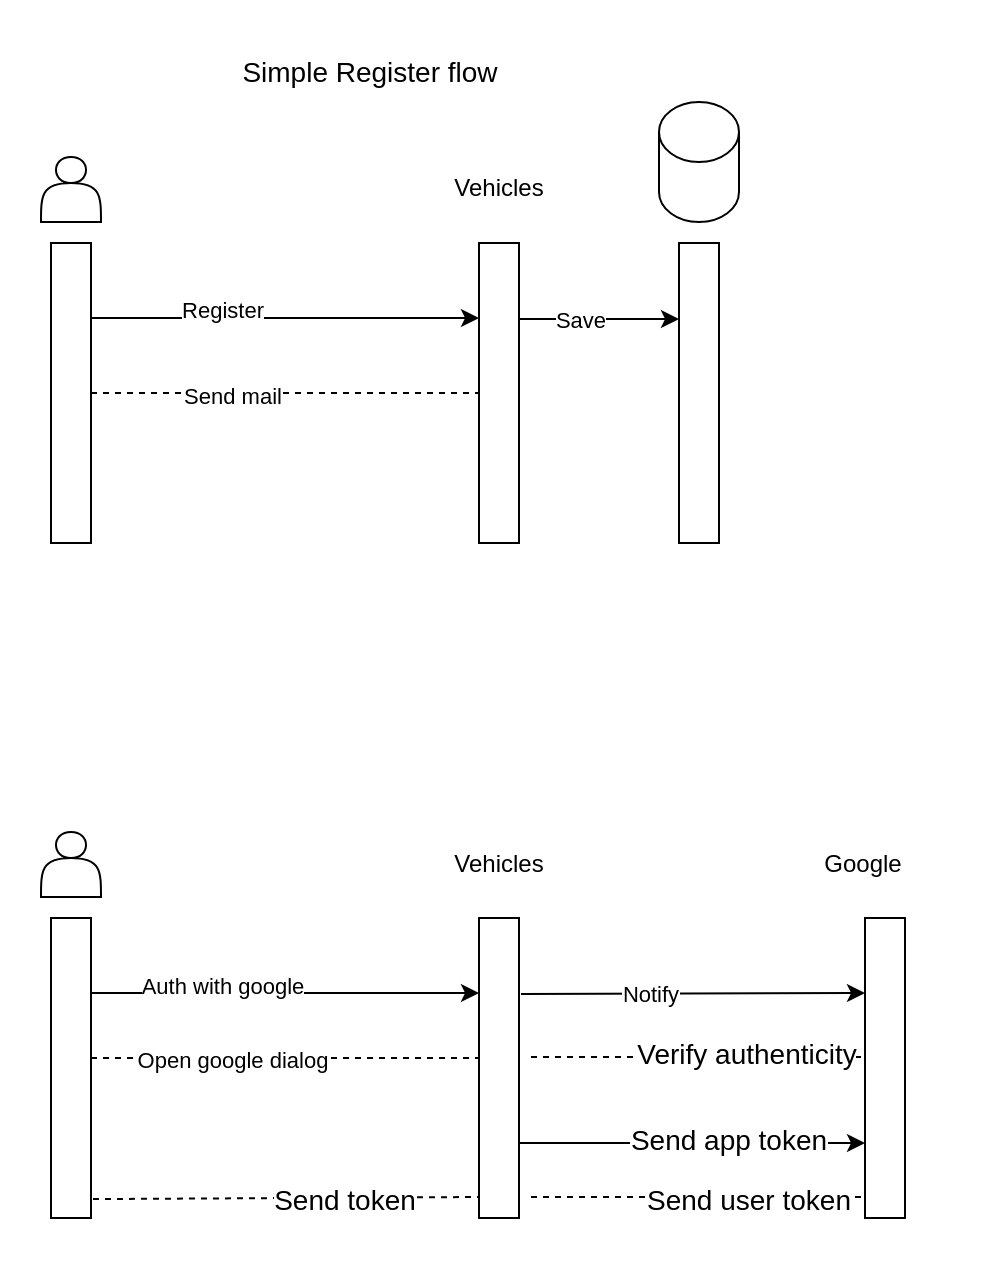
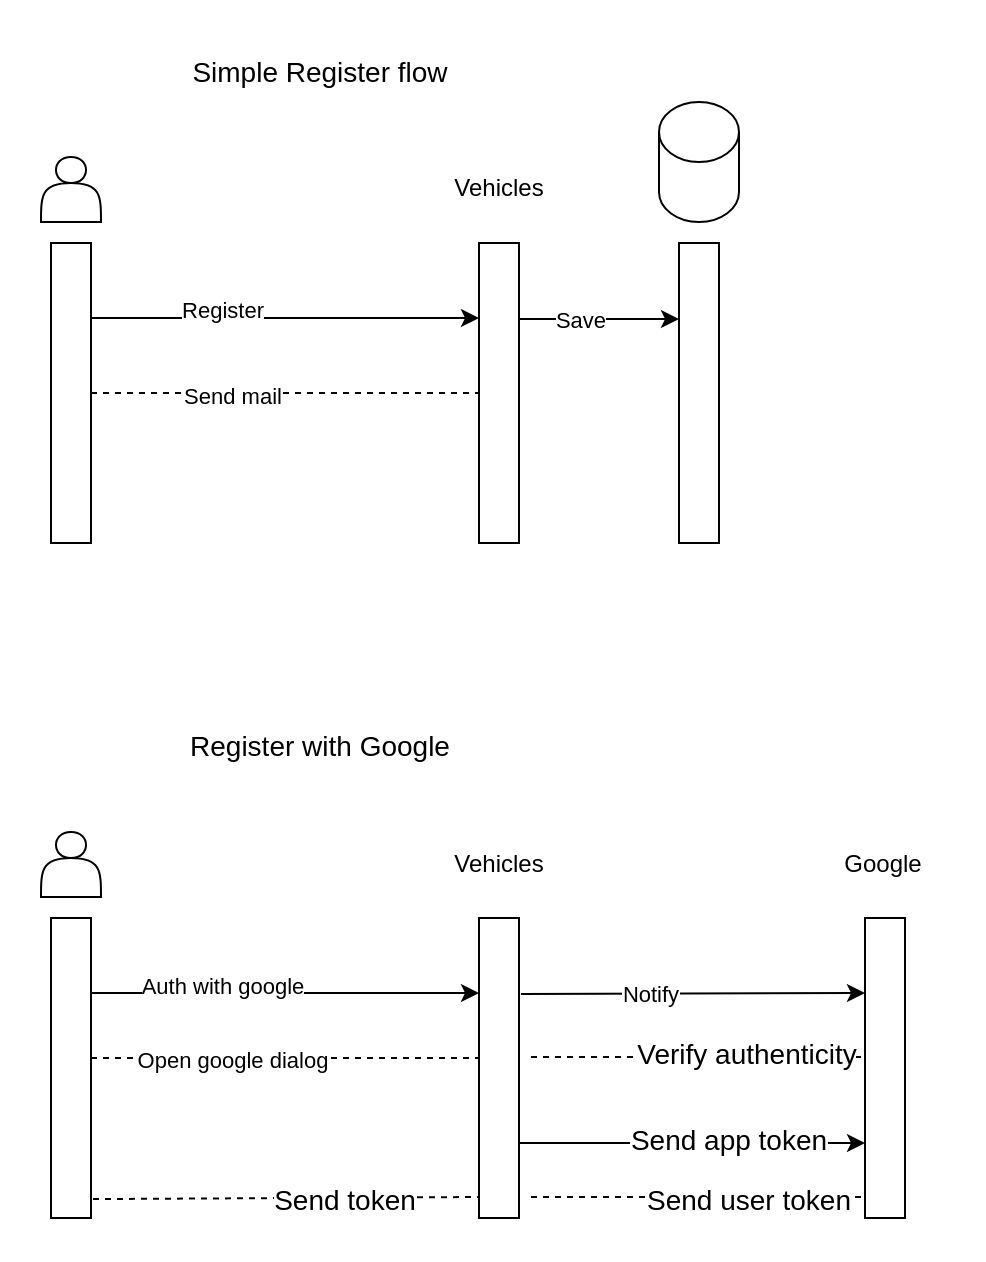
node "Simple Register flow": moved (371, 72) -> (321, 72)
node "Register with Google": added
node "Google": moved (863, 865) -> (883, 865)
